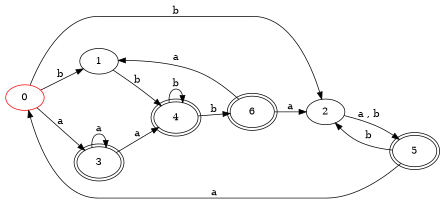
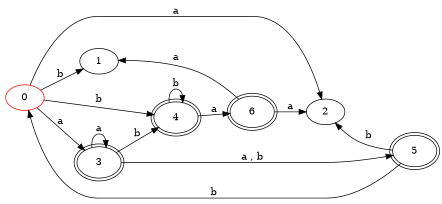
edge "0" -> "2": label "b" -> "a"
edge "1" -> "4": now "0" -> "4"
edge "4" -> "6": label "b" -> "a"
edge "2" -> "5": now "3" -> "5"
edge "3" -> "4": label "a" -> "b"
edge "5" -> "0": label "a" -> "b"
